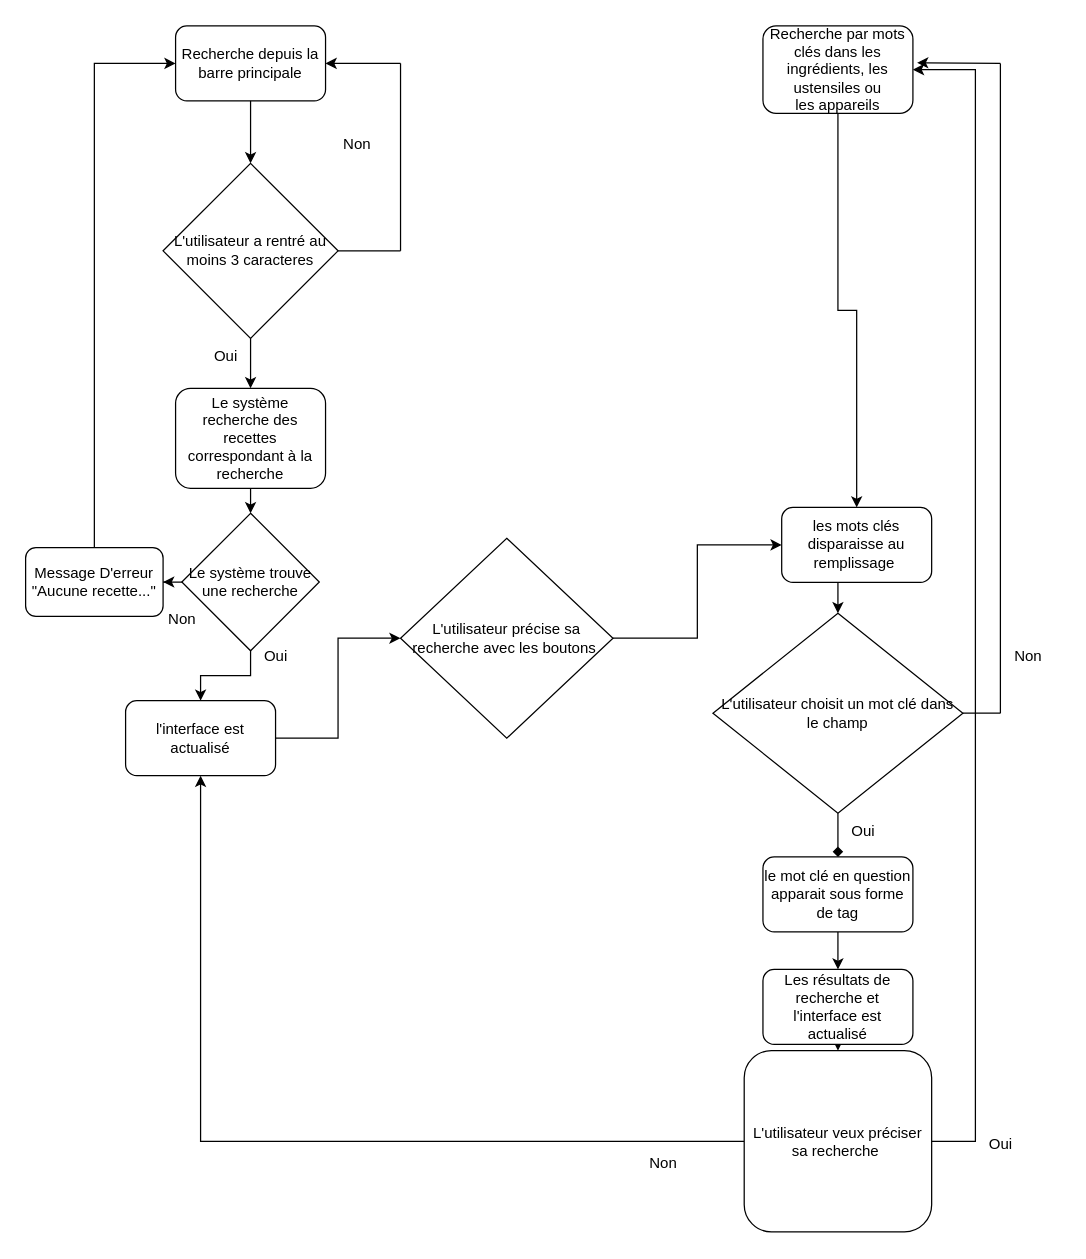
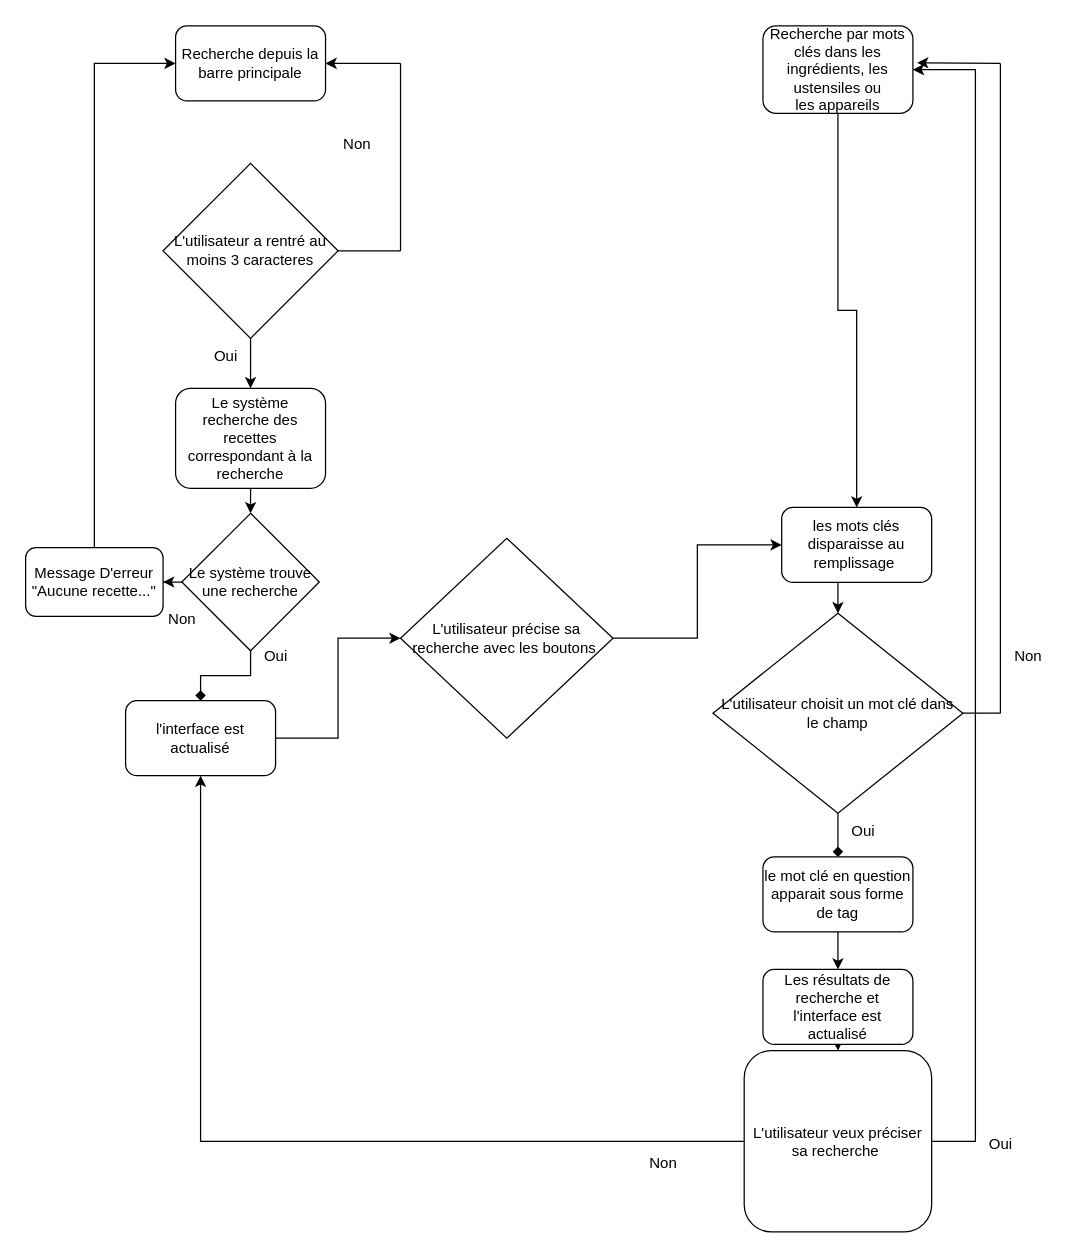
edge "Recherche depuis la barre principale" -> "L'utilisateur a rentré au moins 3 caracteres": removed
edge "Le système trouve une recherche" -> "l'interface est actualisé": arrowhead classic -> diamond
